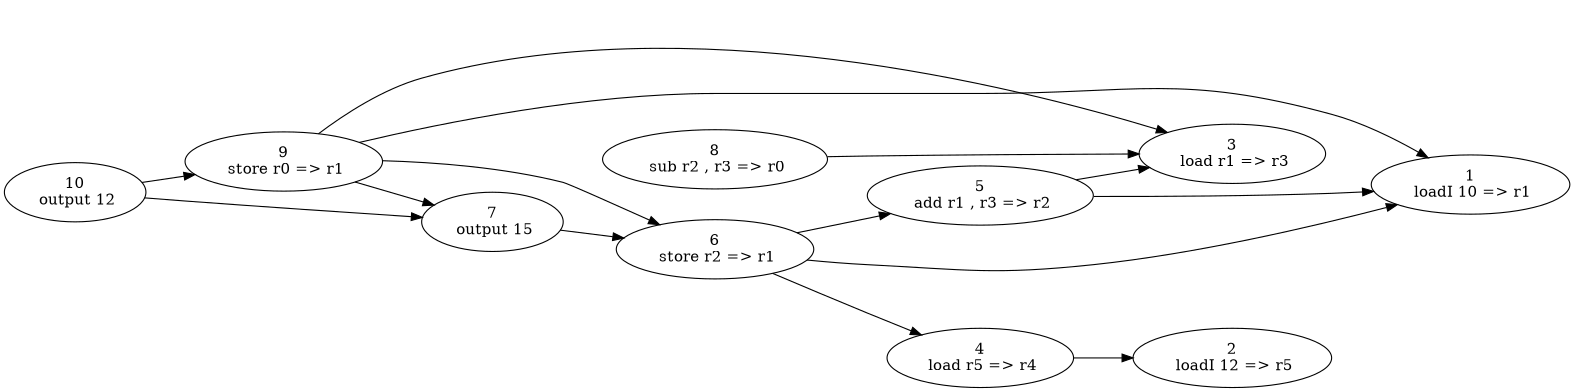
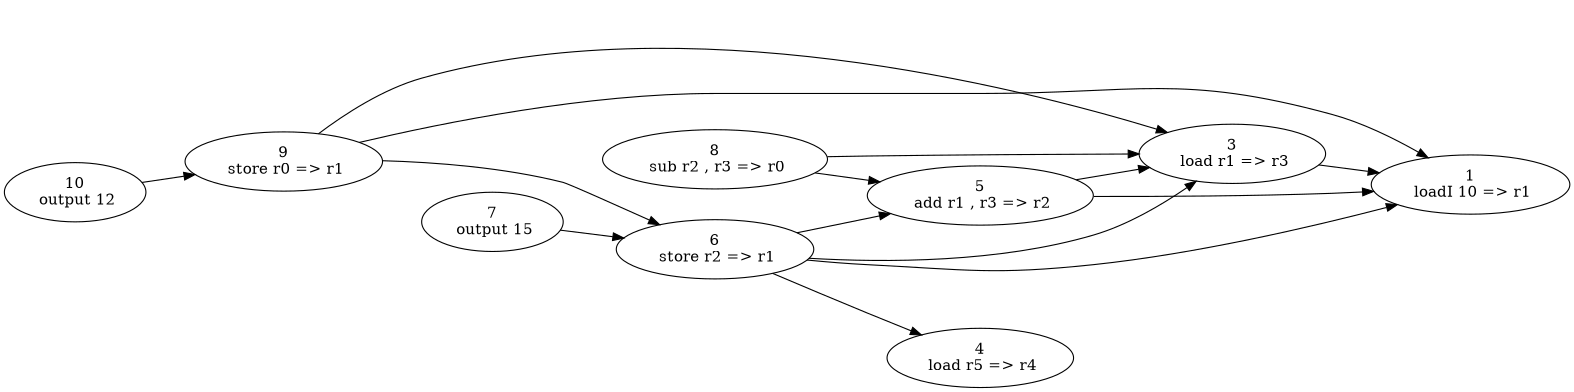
edge "3 load r1 => r3" -> "1 loadI 10 => r1": added
edge "8 sub r2 , r3 => r0" -> "5 add r1 , r3 => r2": added
edge "9 store r0 => r1" -> "7 output 15": removed
edge "10 output 12" -> "7 output 15": removed
edge "6 store r2 => r1" -> "3 load r1 => r3": added
node "2 loadI 12 => r5": removed
